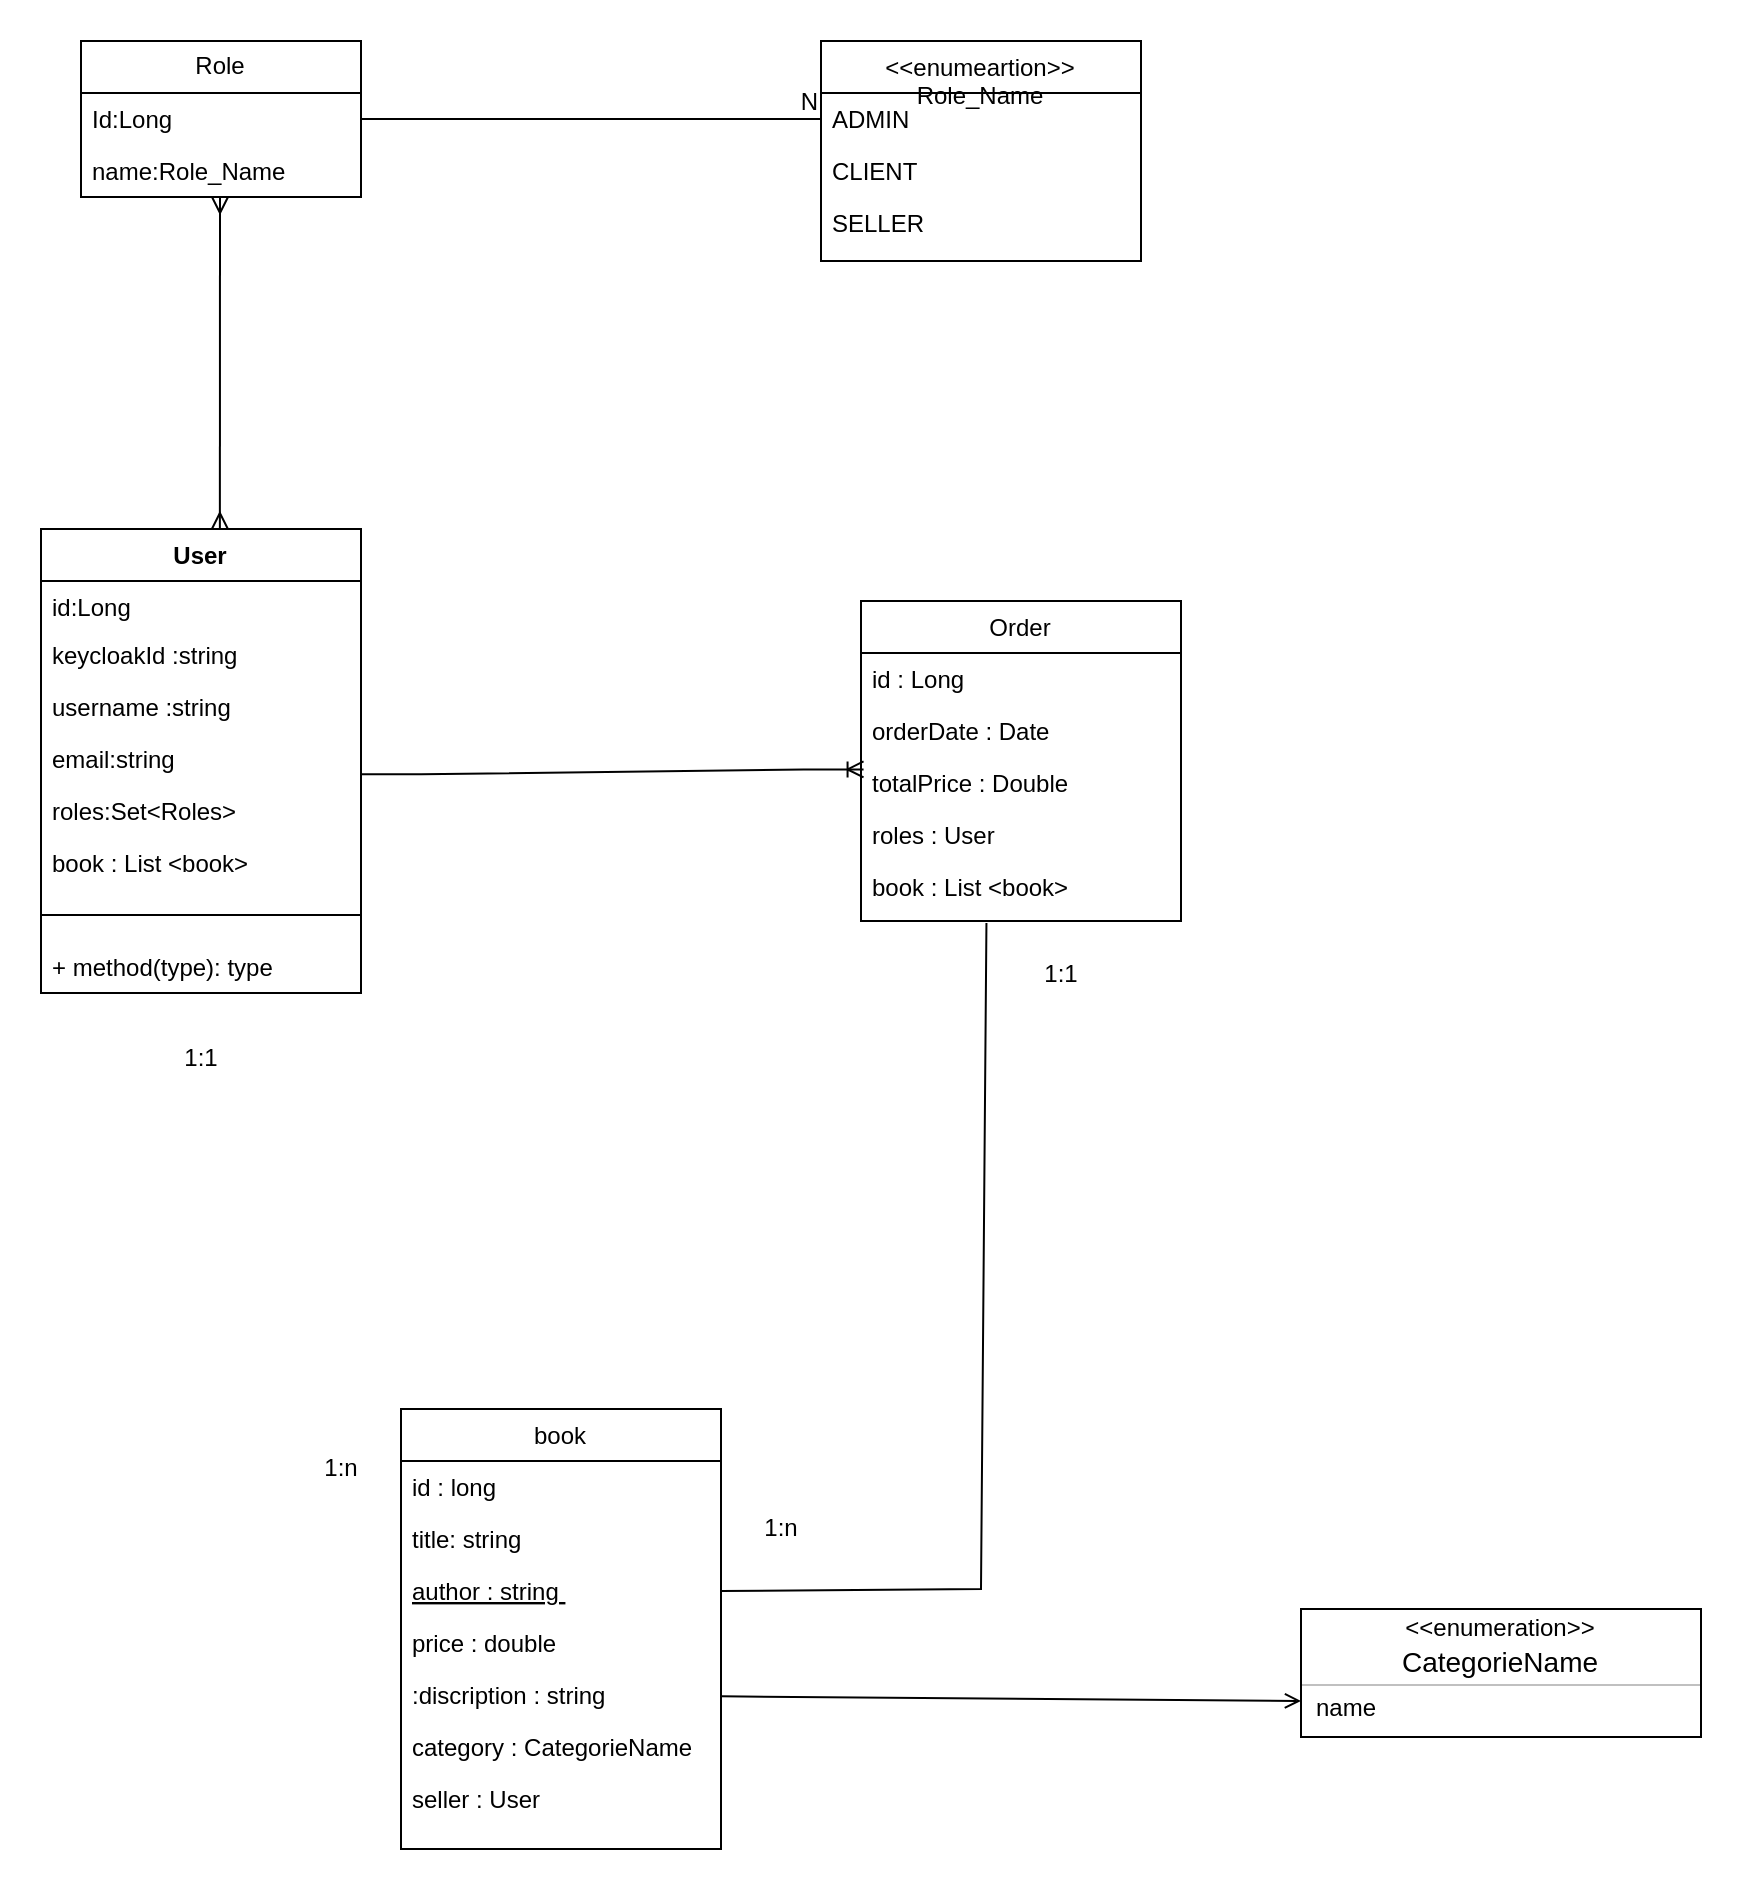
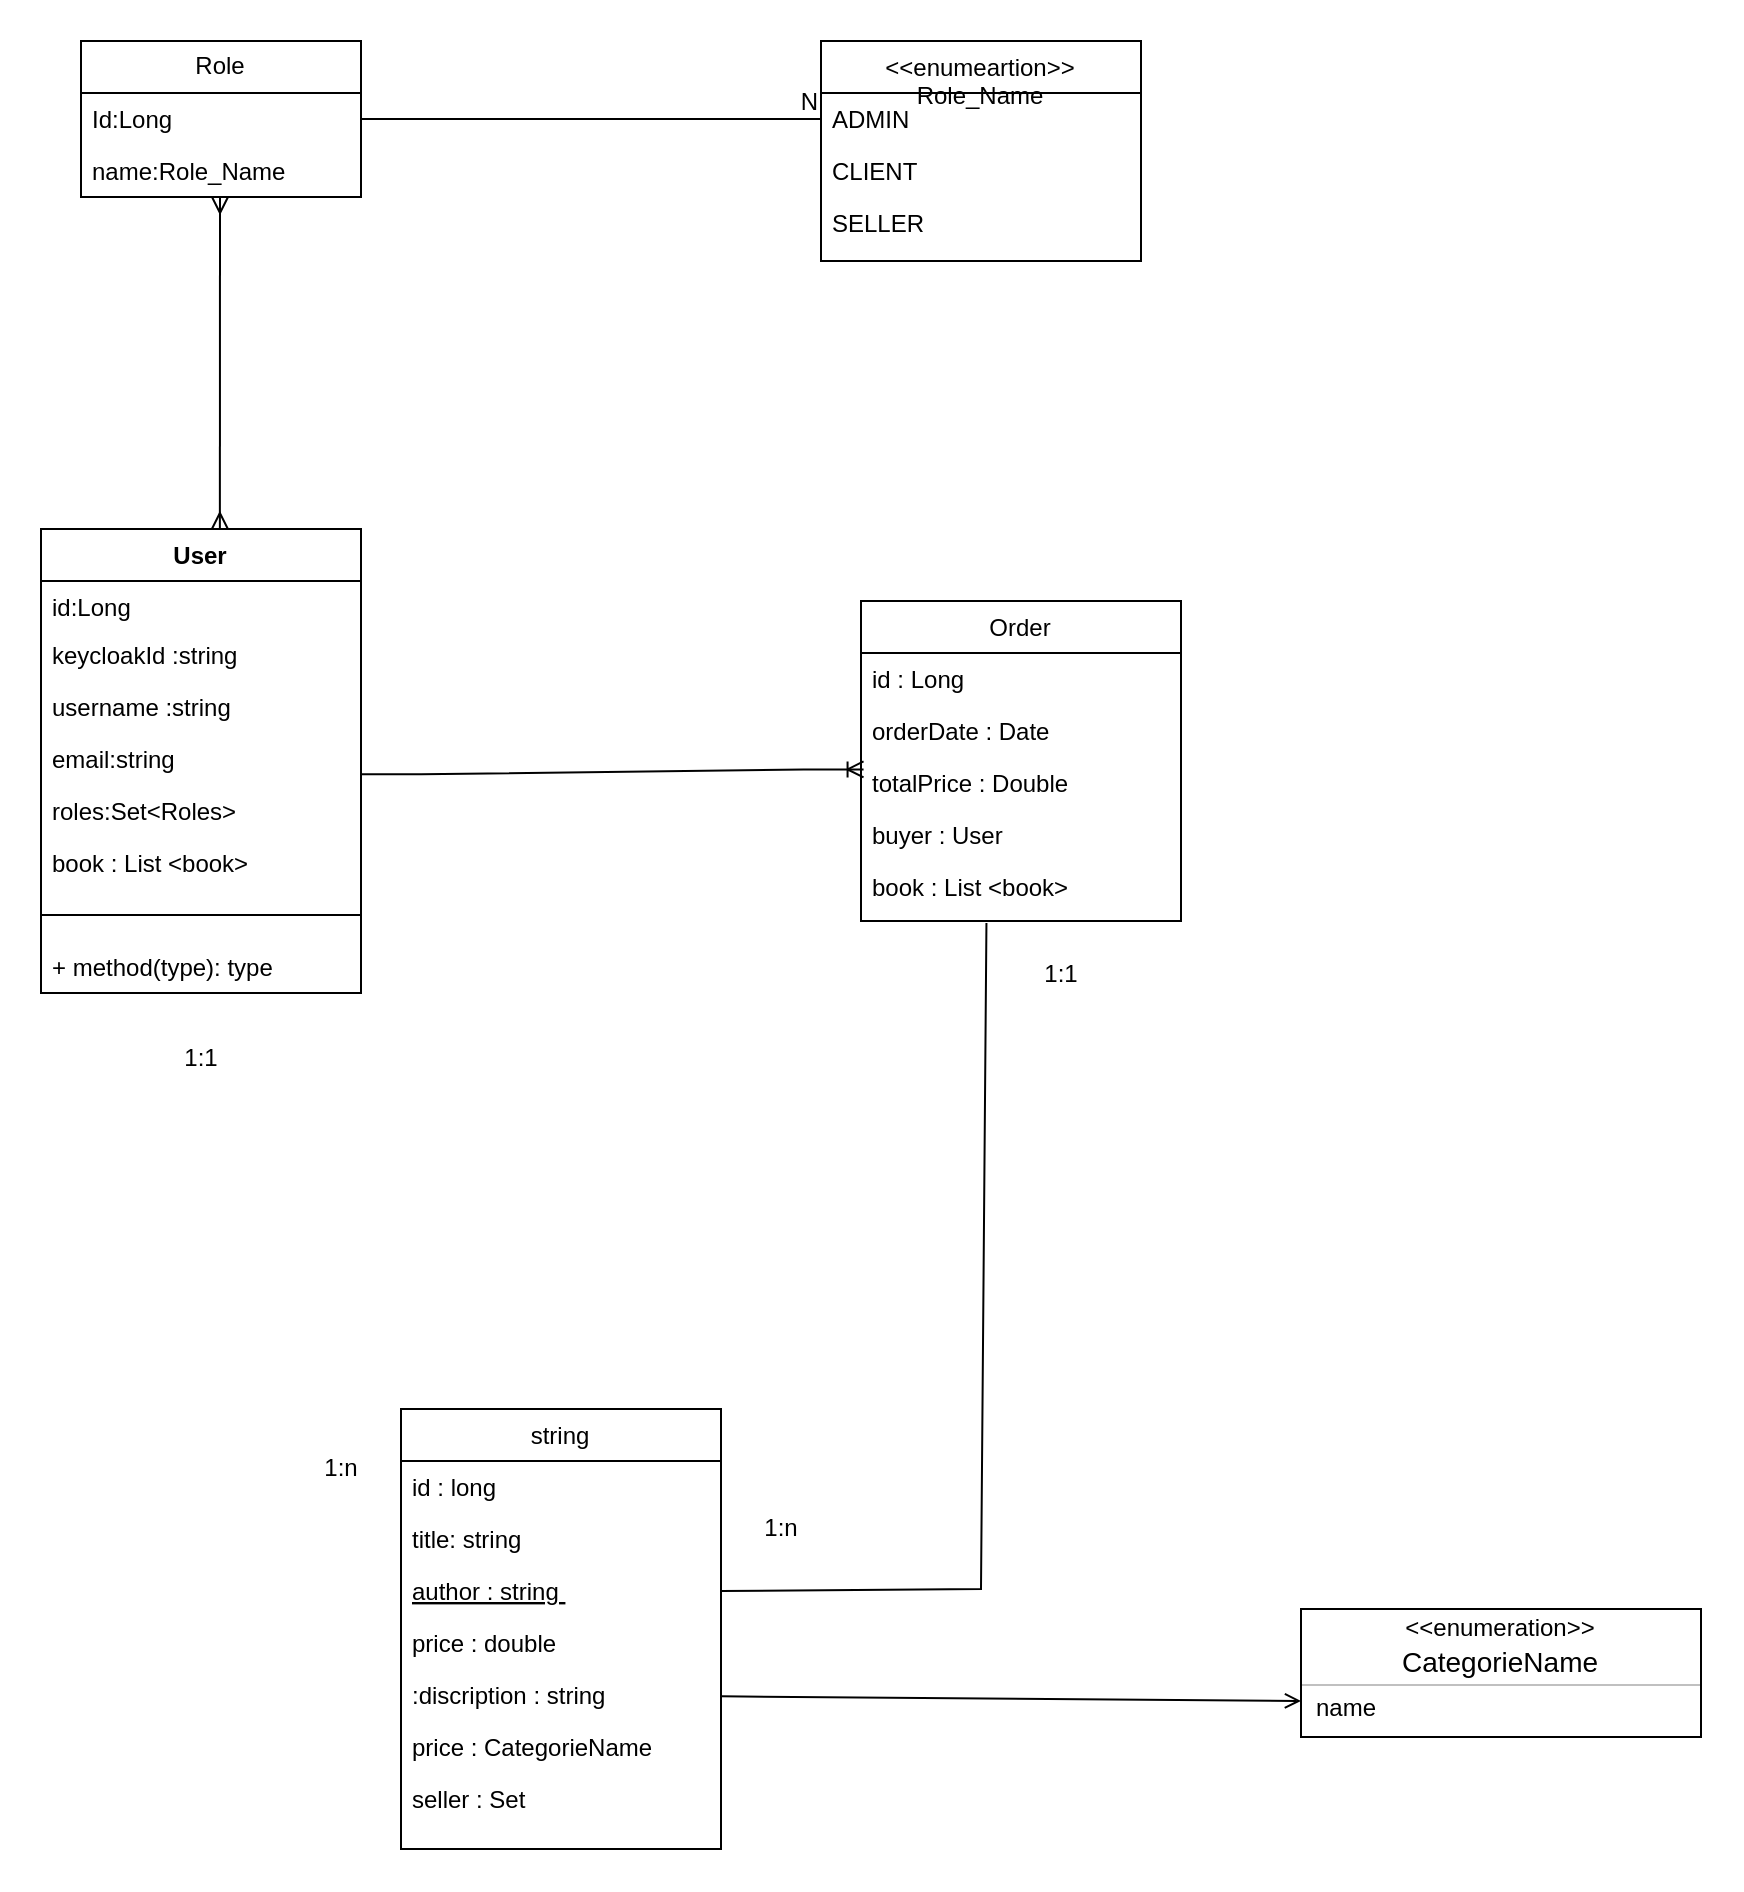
node "roles : User": label "roles : User" -> "buyer : User"
node "book": label "book" -> "string"
node "category : CategorieName": label "category : CategorieName" -> "price : CategorieName"
node "seller : User": label "seller : User" -> "seller : Set"
